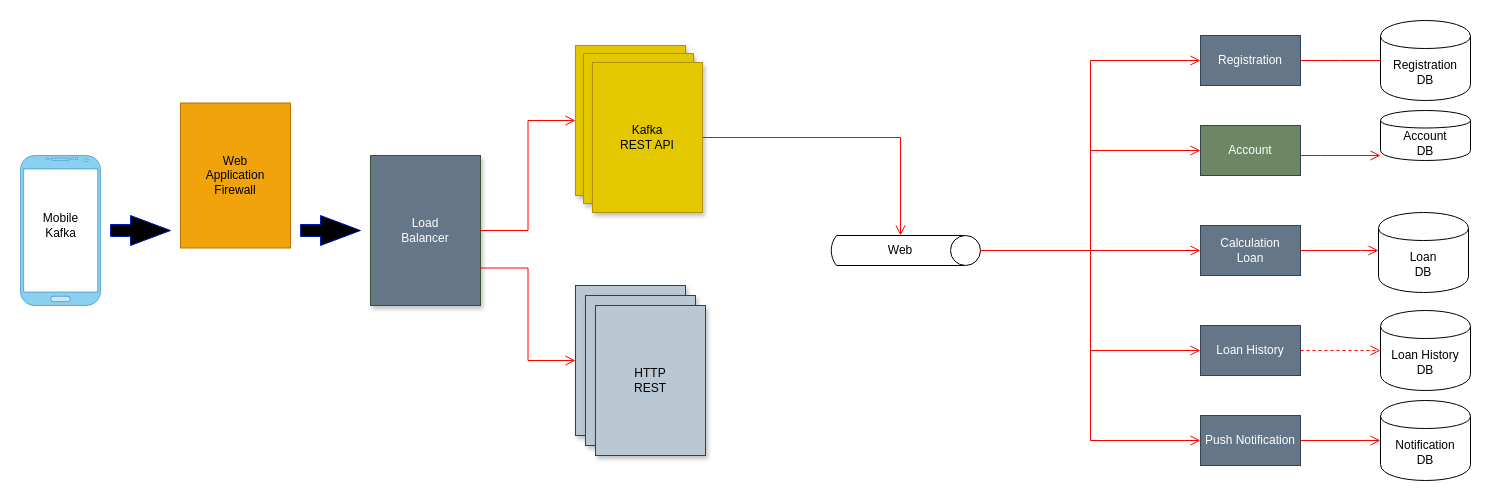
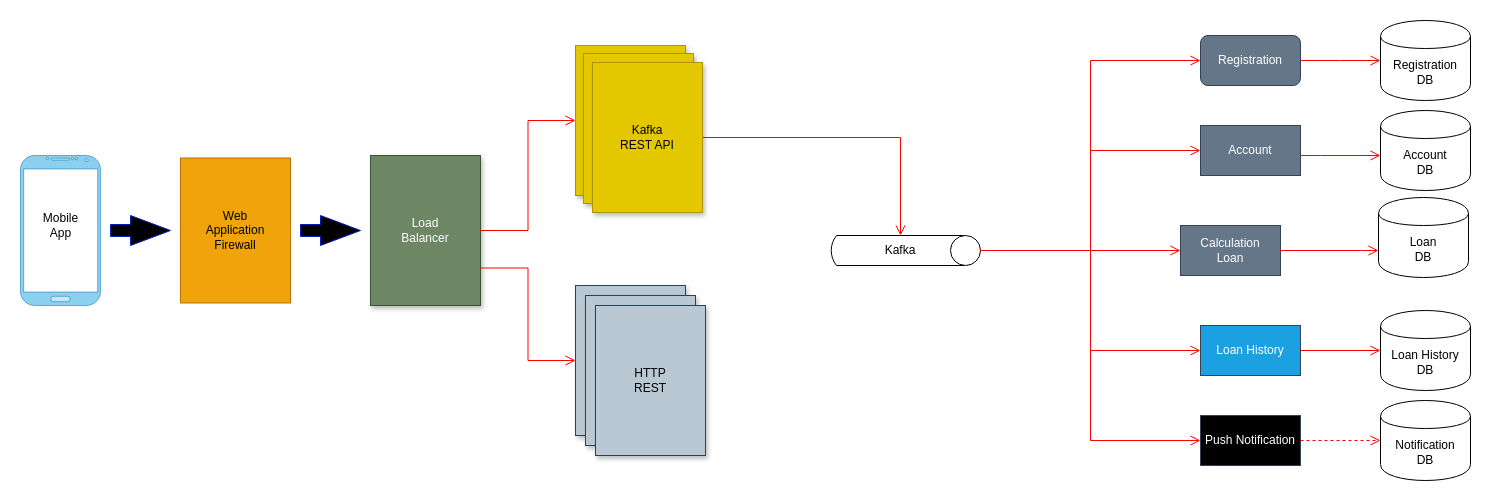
node "Registration": shape rectangle -> rounded rectangle
edge "Registration" -- "Registration DB": arrowhead none -> open
node "Account DB": size 90x50 -> 90x80
node "Account": fillcolor #6d8764 -> #647687
node "Web Application Firewall": moved (236, 176) -> (236, 231)
node "Mobile Kafka": label "Mobile Kafka" -> "Mobile App"
node "Load Balancer": fillcolor #647687 -> #6d8764
node "Web": label "Web" -> "Kafka"
node "Calculation Loan": moved (1251, 251) -> (1231, 251)
node "Loan DB": moved (1424, 253) -> (1424, 238)
node "Loan History": fillcolor #647687 -> #1ba1e2
edge "Loan History" -> "Loan History DB": style dashed -> solid
node "Push Notification": fillcolor #647687 -> #000000
edge "Push Notification" -> "Notification DB": style solid -> dashed
